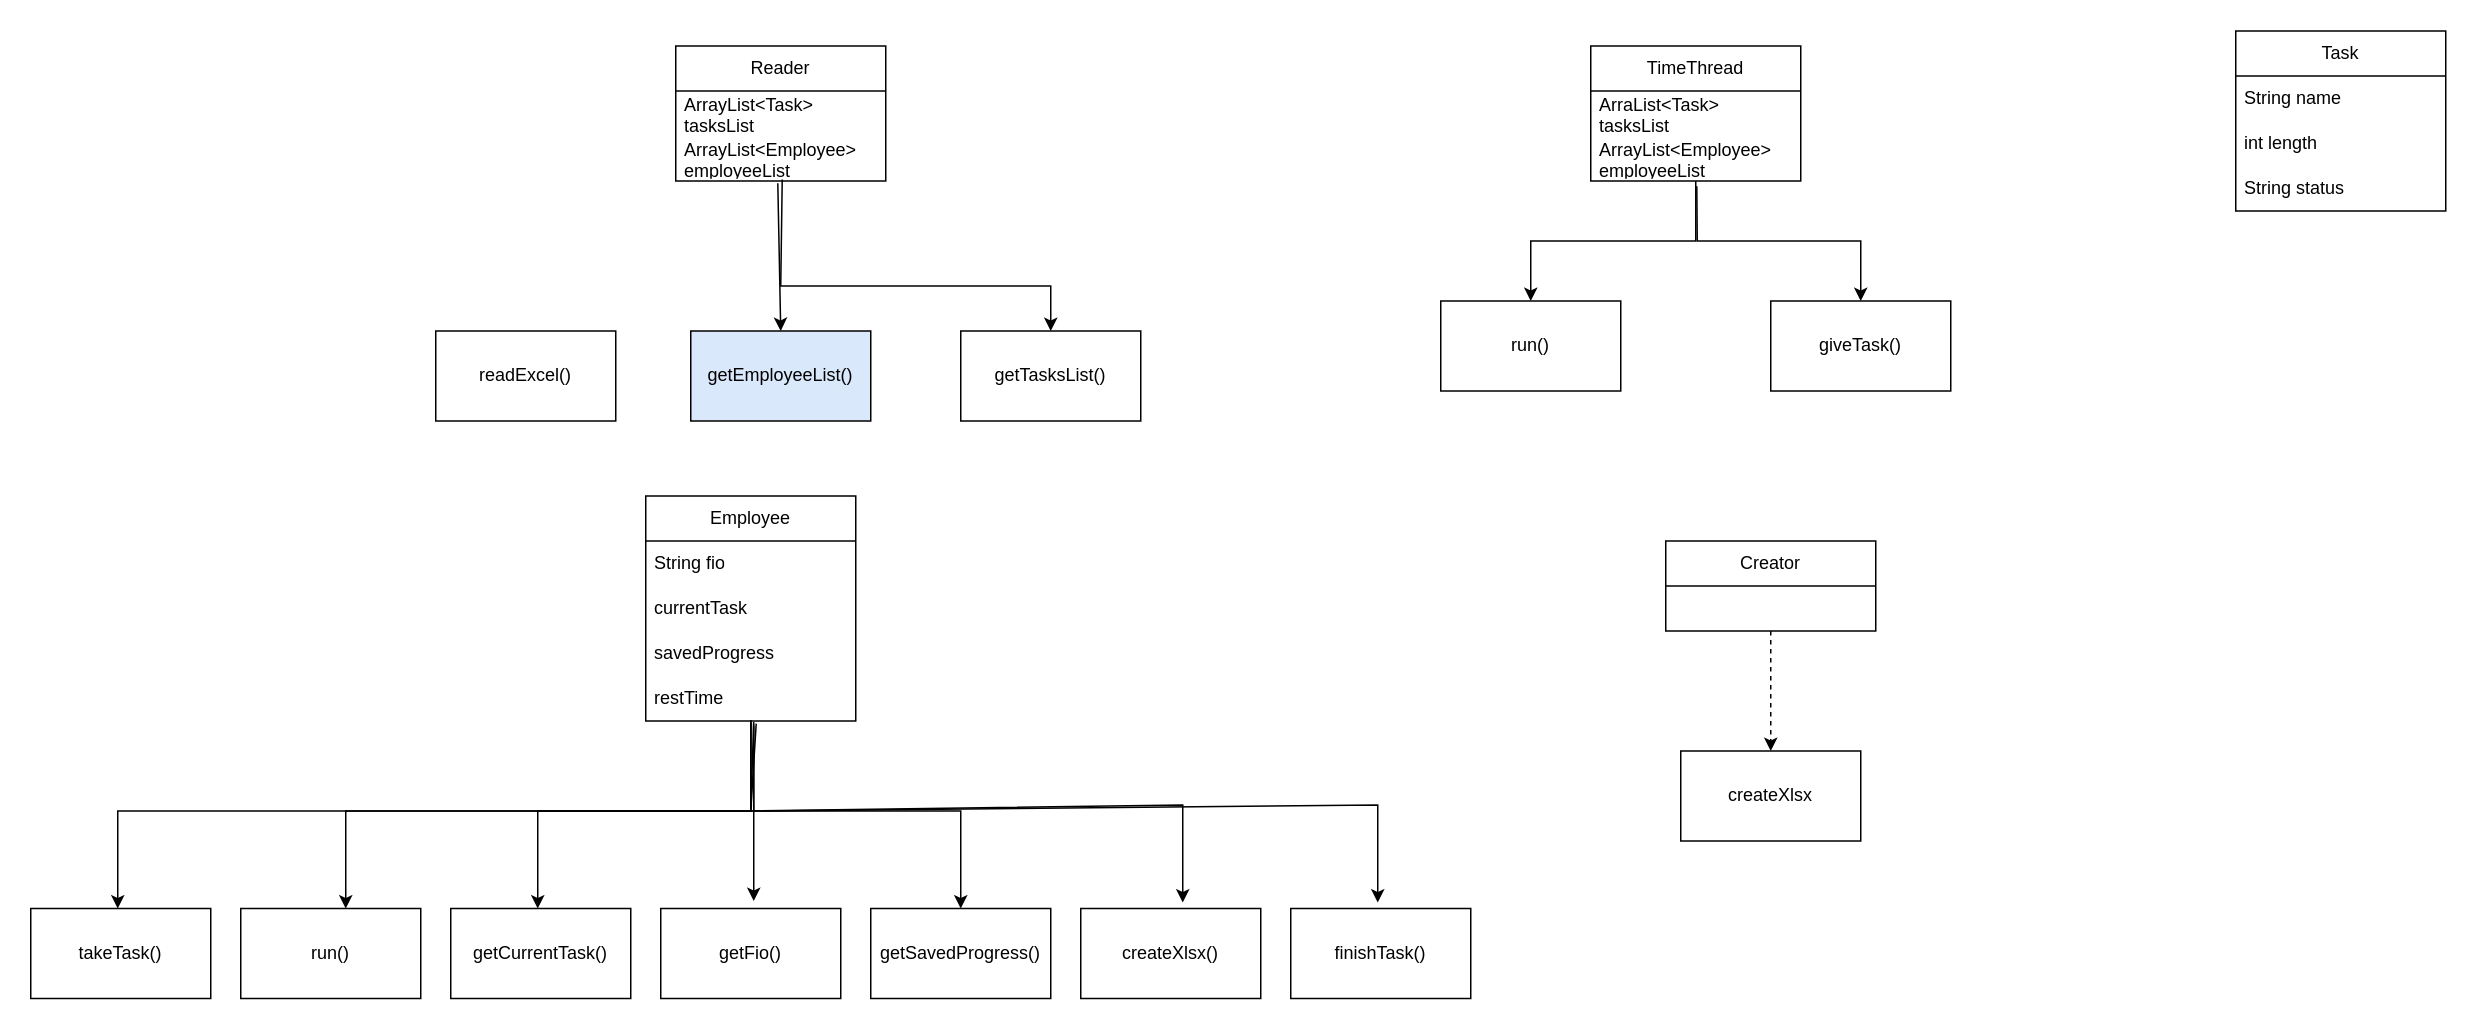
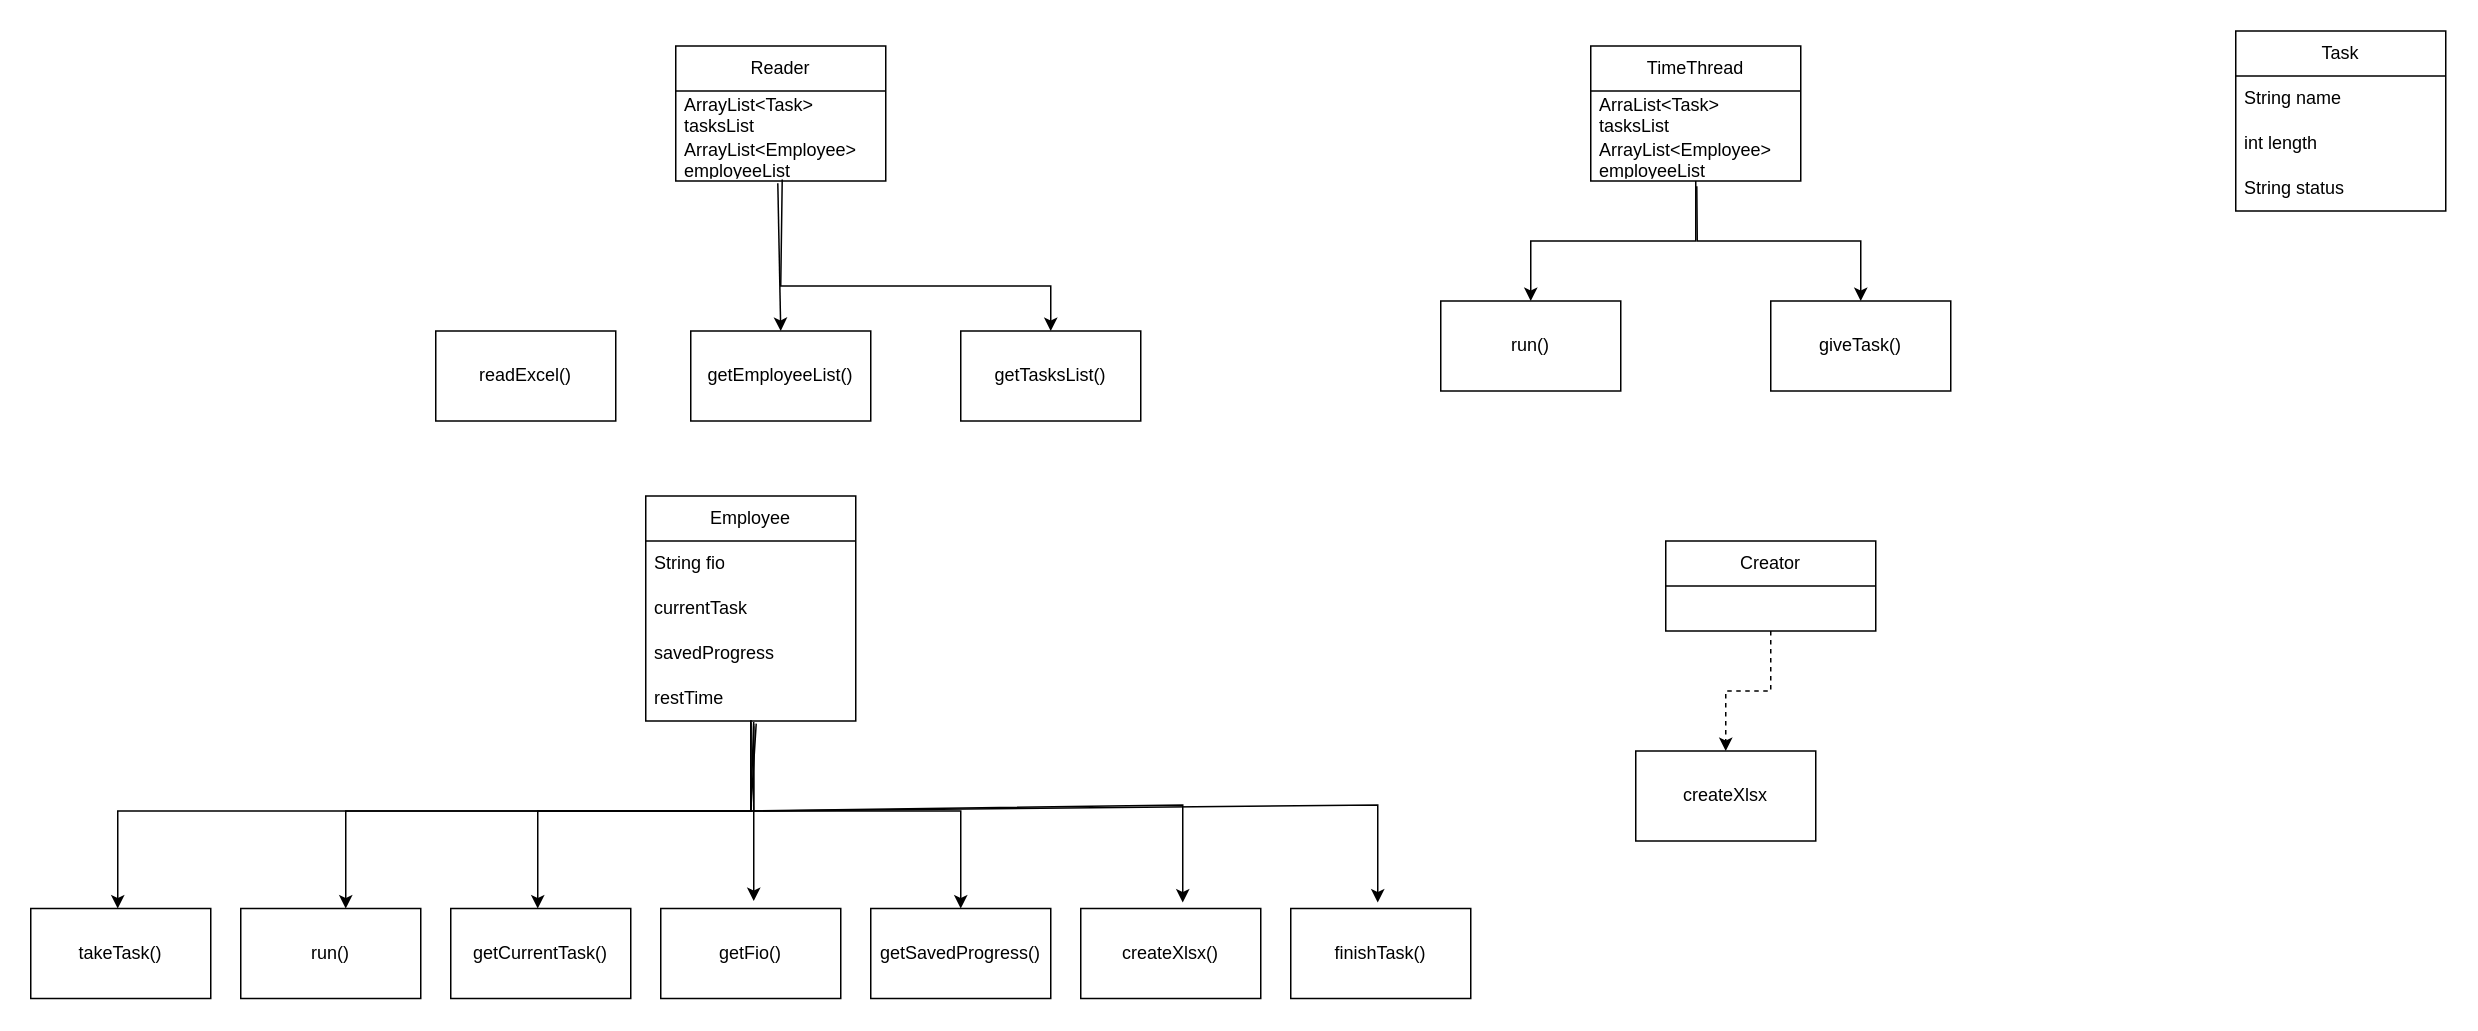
node "getEmployeeList()": fillcolor #dae8fc -> #ffffff
node "createXlsx": moved (1771, 796) -> (1726, 796)
